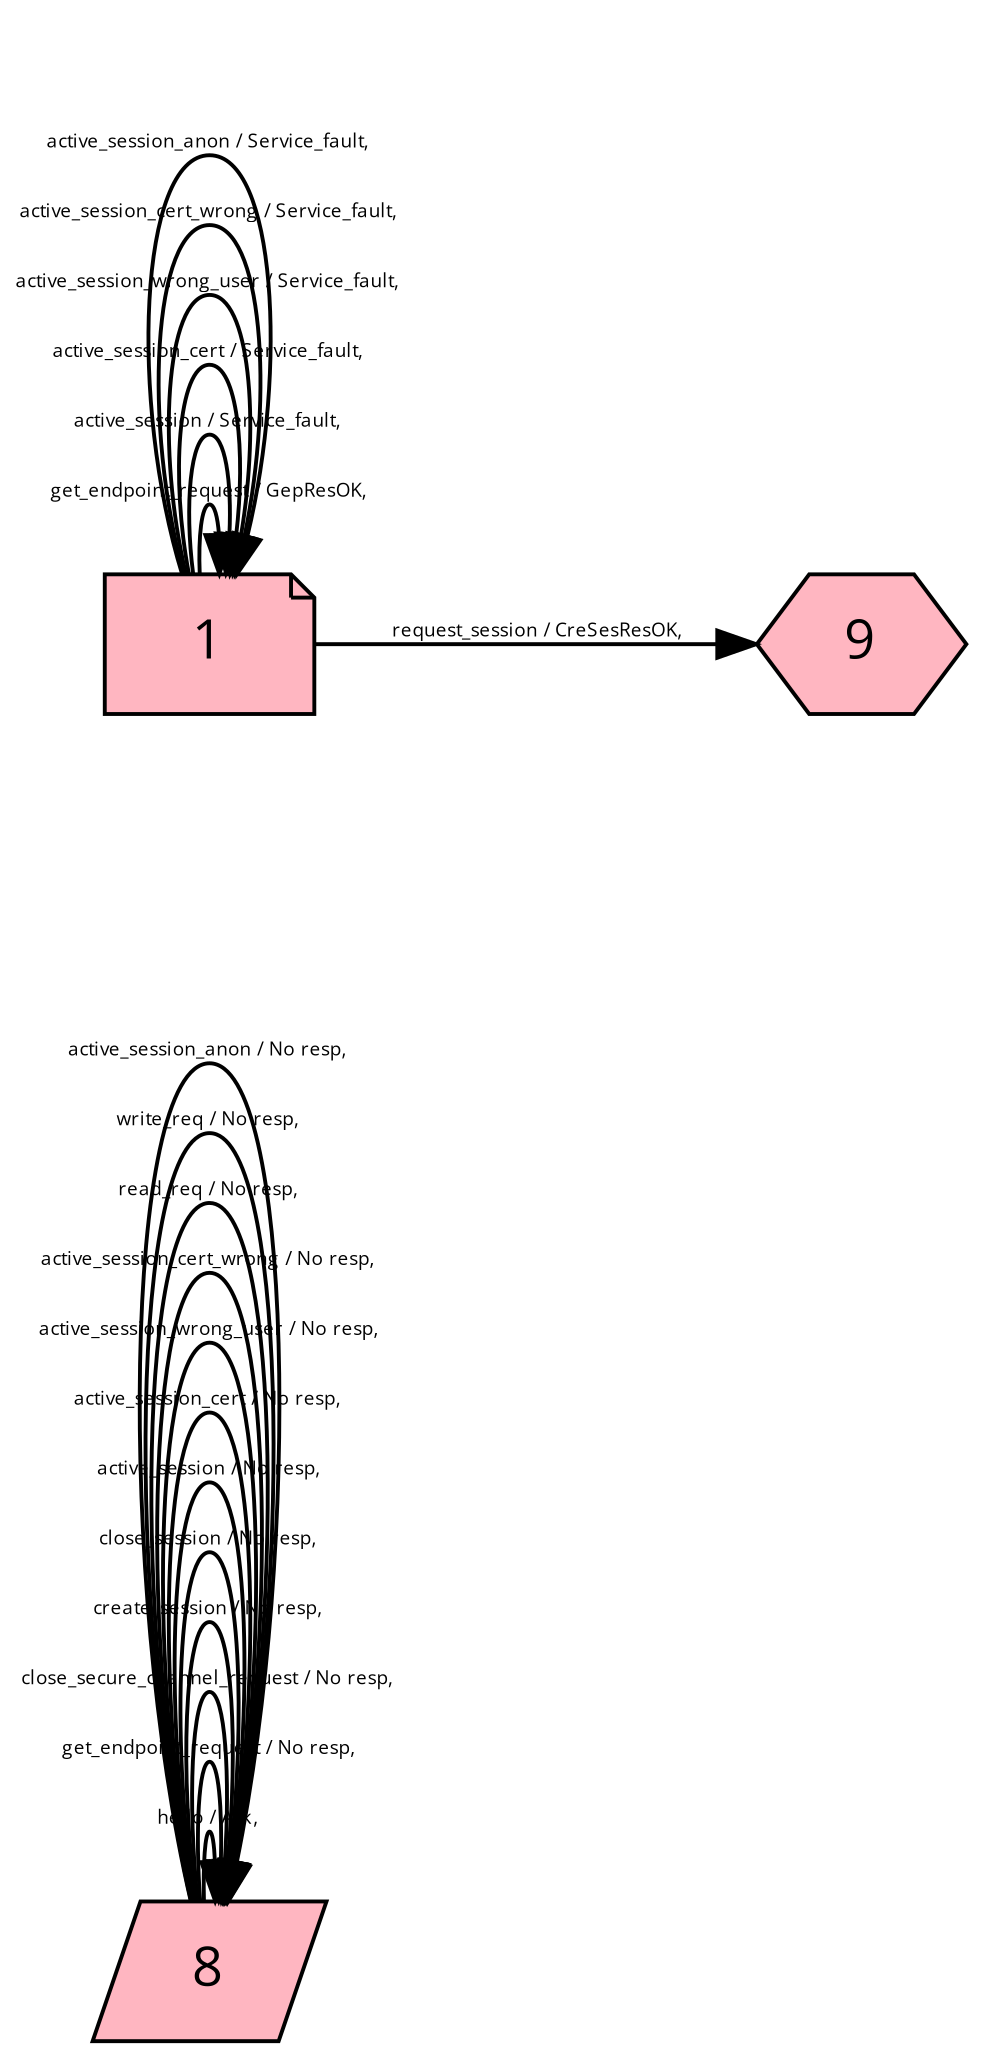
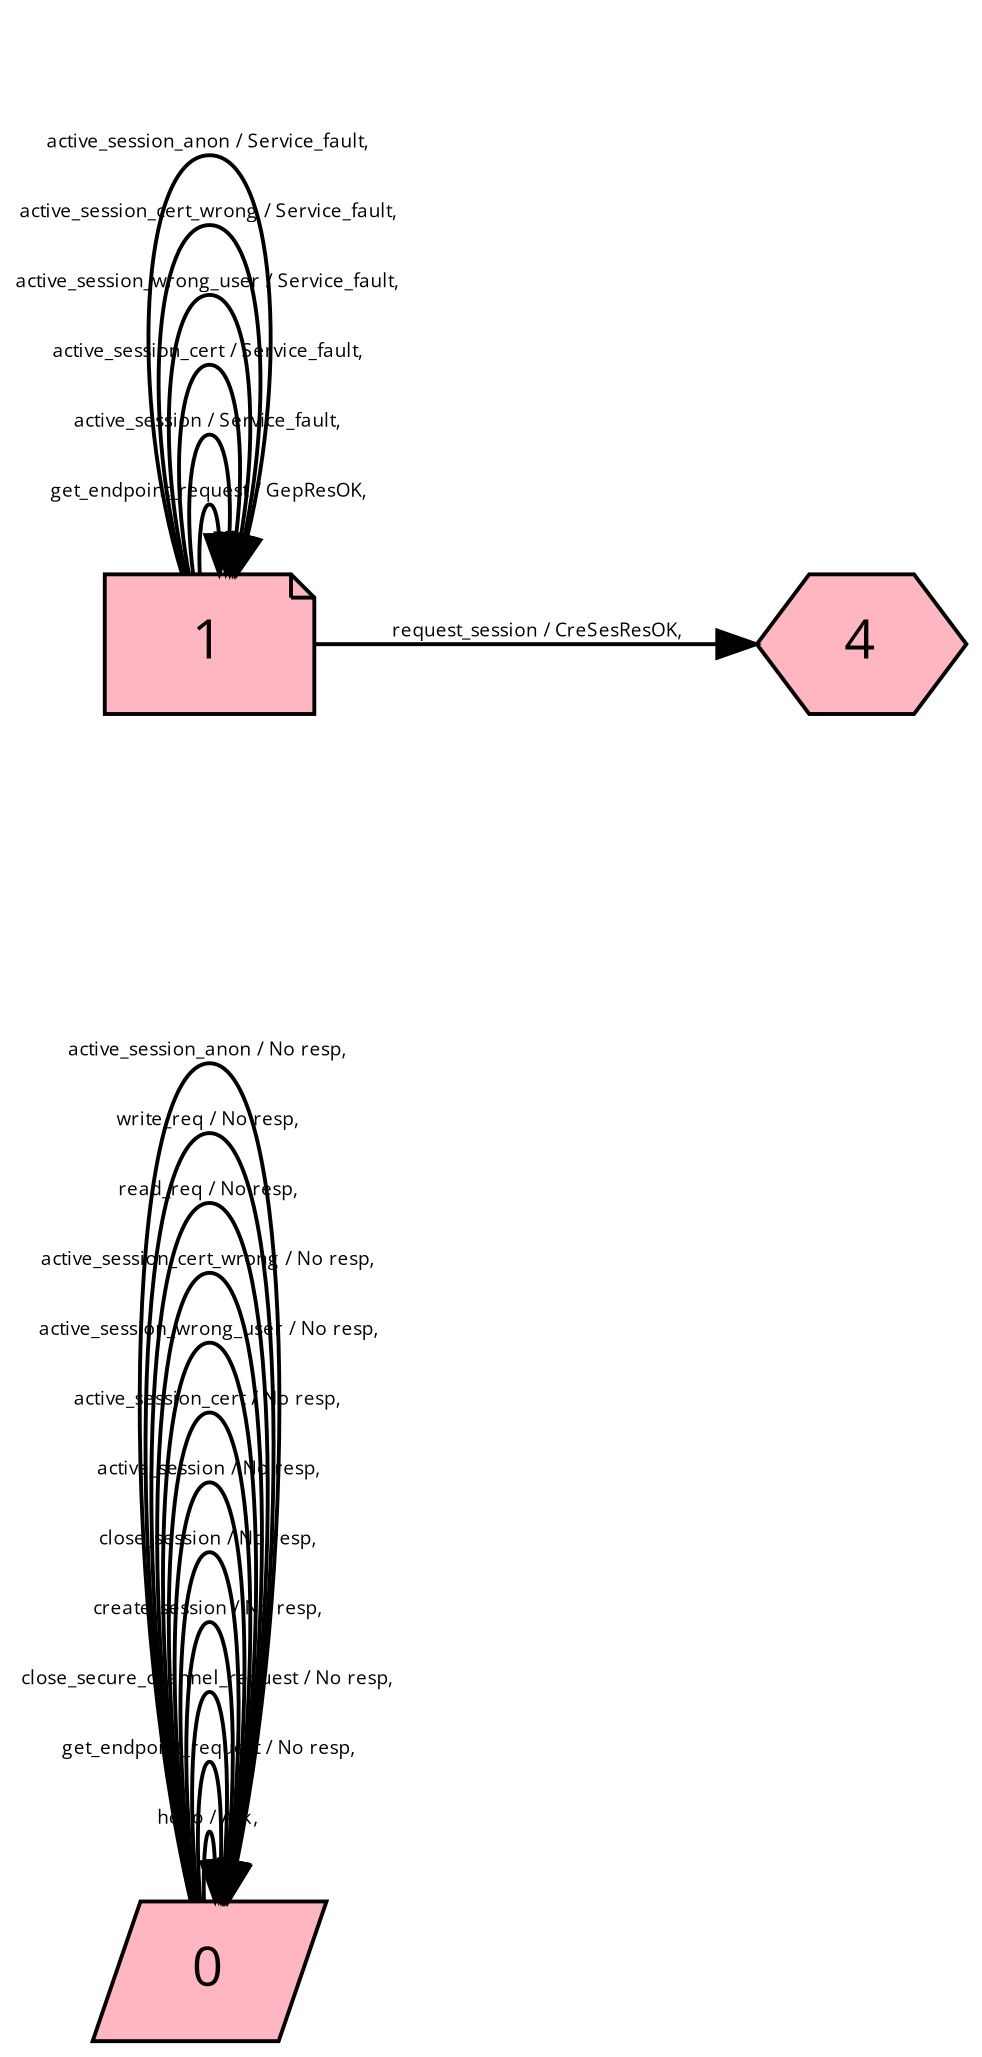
node "9": label "9" -> "4"
node "8": label "8" -> "0"
